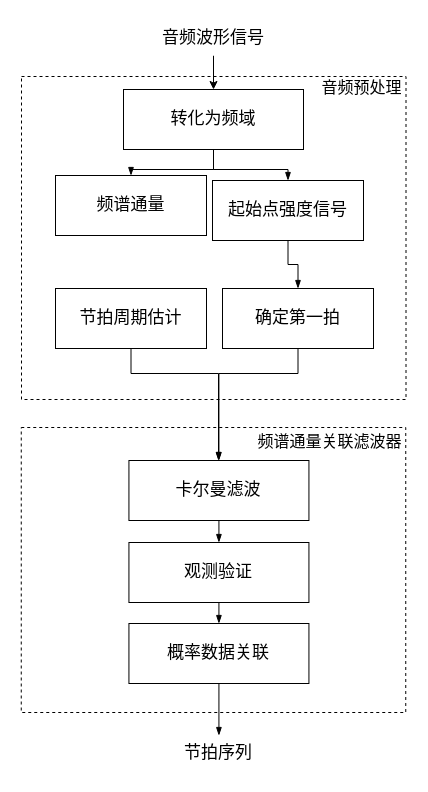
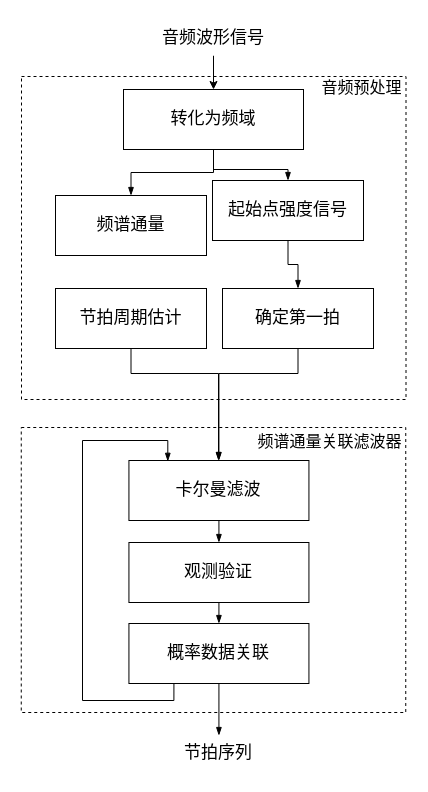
node "频谱通量": moved (131, 206) -> (131, 226)
edge "概率数据关联" -> "卡尔曼滤波": added
